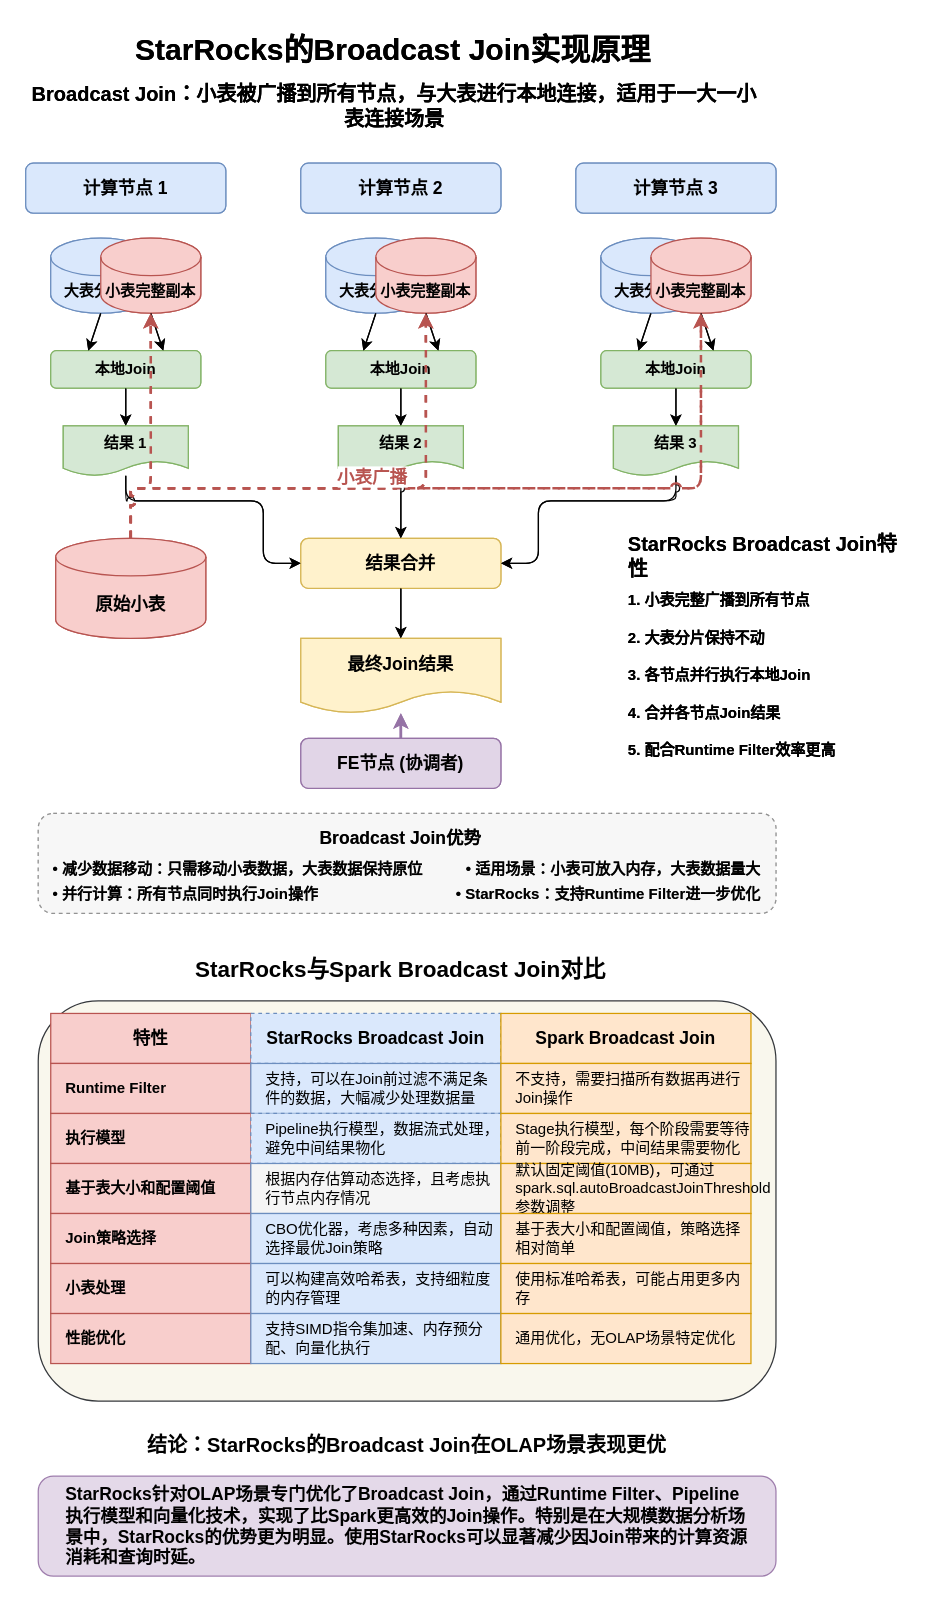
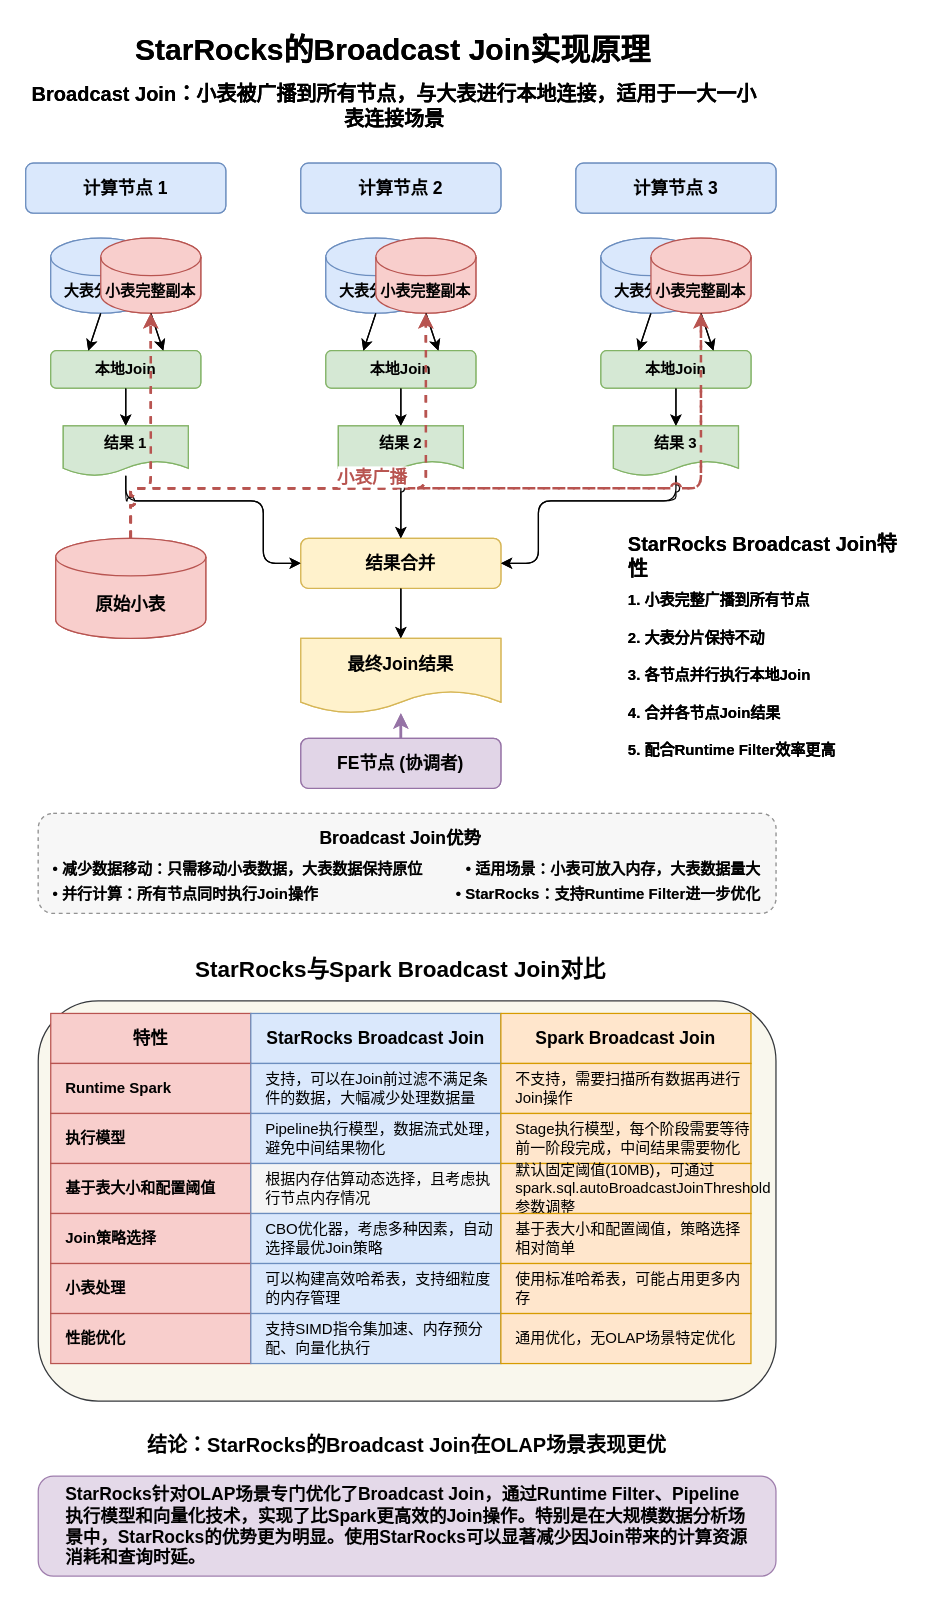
node "StarRocks Broadcast Join": style dashed -> solid
node "Runtime Filter": label "Runtime Filter" -> "Runtime Spark"
node "Pipeline执行模型，数据流式处理，避免中间结果物化": style dashed -> solid
